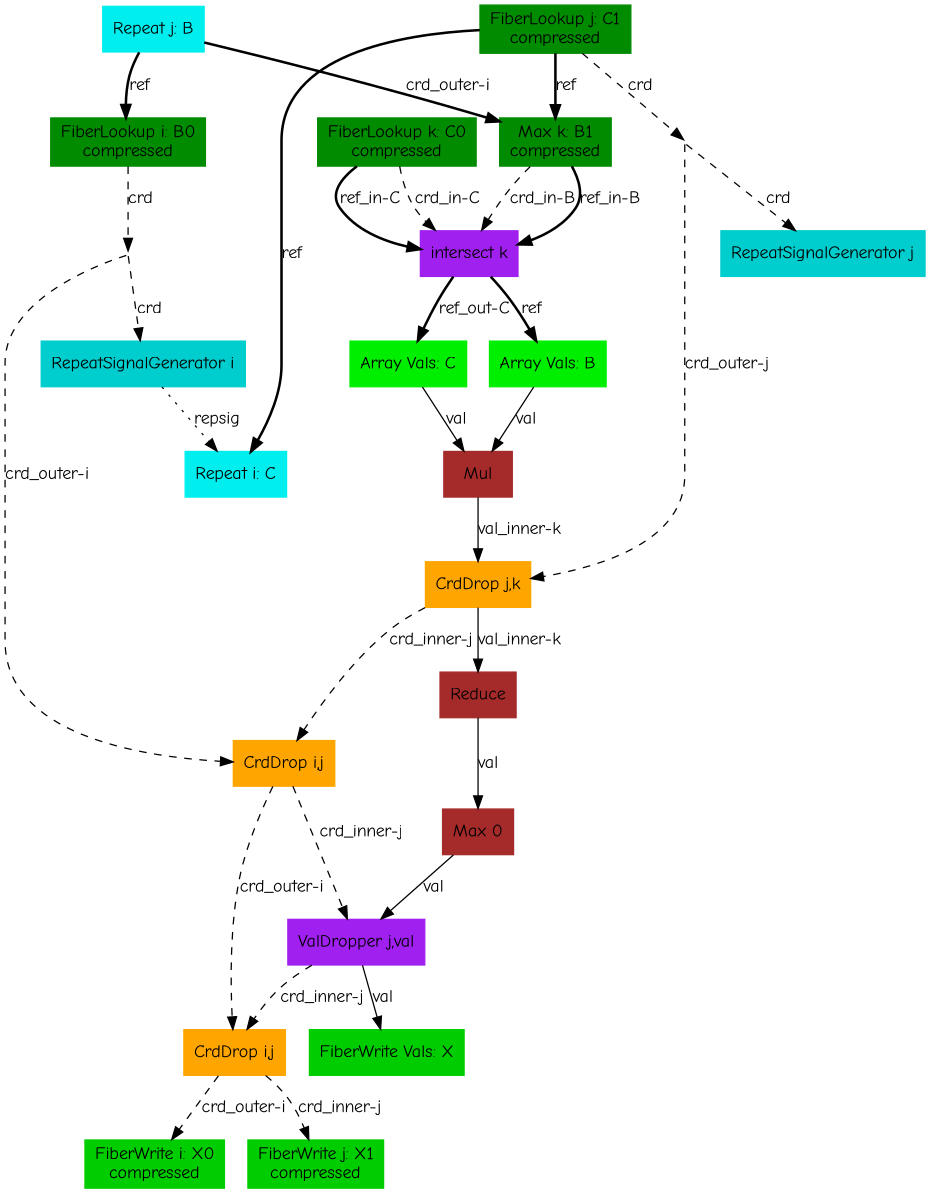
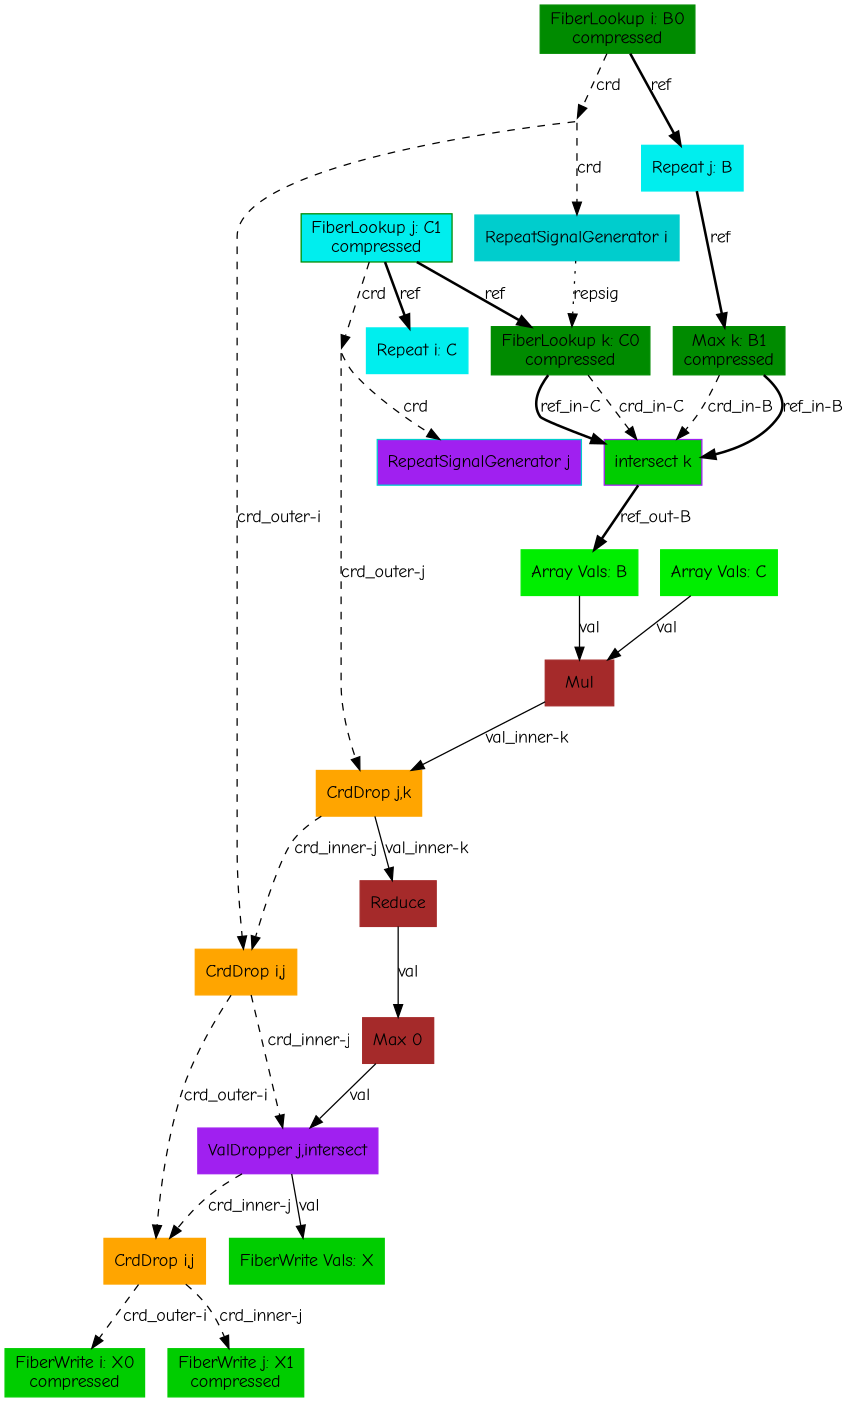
node "FiberLookup j: C1 compressed": fillcolor green4 -> cyan2
edge "Repeat j: B" -> "FiberLookup i: B0 compressed": reversed
edge "FiberLookup j: C1 compressed" -> "Max k: B1 compressed": now "FiberLookup j: C1 compressed" -> "FiberLookup k: C0 compressed"
edge "Repeat j: B" -> "Max k: B1 compressed": label "crd_outer-i" -> "ref"
node "intersect k": fillcolor purple -> green3
node "RepeatSignalGenerator j": fillcolor cyan3 -> purple
edge "intersect k" -> "Array Vals: C": removed, label "ref_out-C"
edge "intersect k" -> "Array Vals: B": label "ref" -> "ref_out-B"
edge "RepeatSignalGenerator i" -> "Repeat i: C": now "RepeatSignalGenerator i" -> "FiberLookup k: C0 compressed"
node "ValDropper j,val": label "ValDropper j,val" -> "ValDropper j,intersect"
